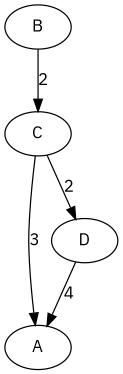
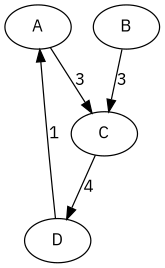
edge "B" -> "C": label "2" -> "3"
edge "C" -> "D": label "2" -> "4"
edge "C" -> "A": reversed
edge "D" -> "A": label "4" -> "1"
